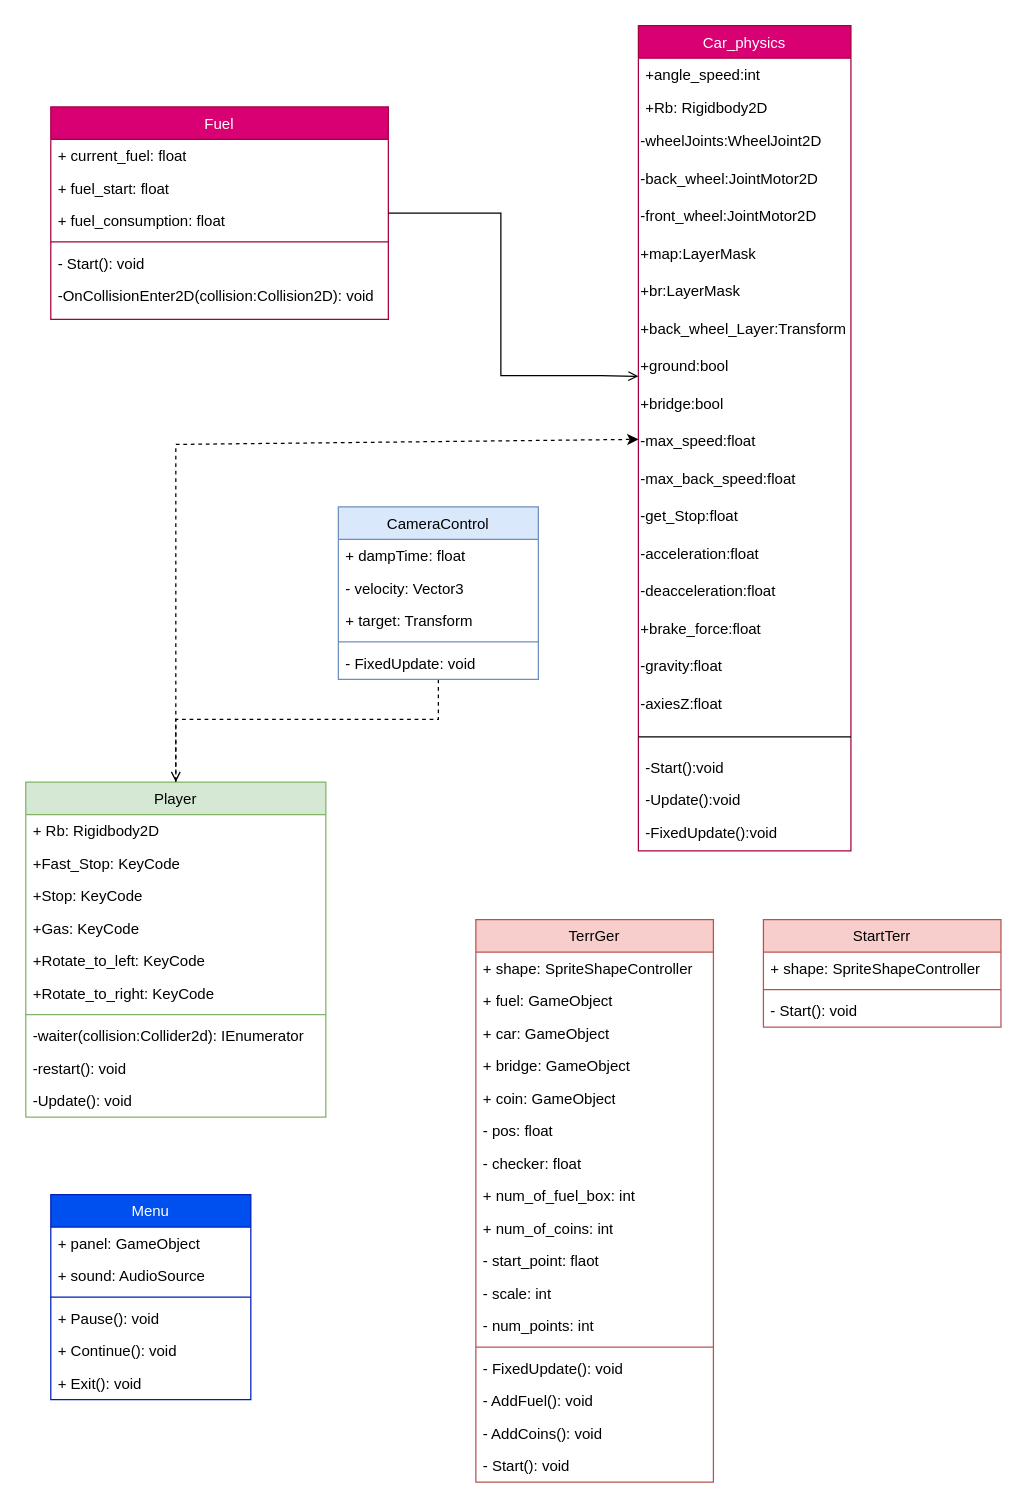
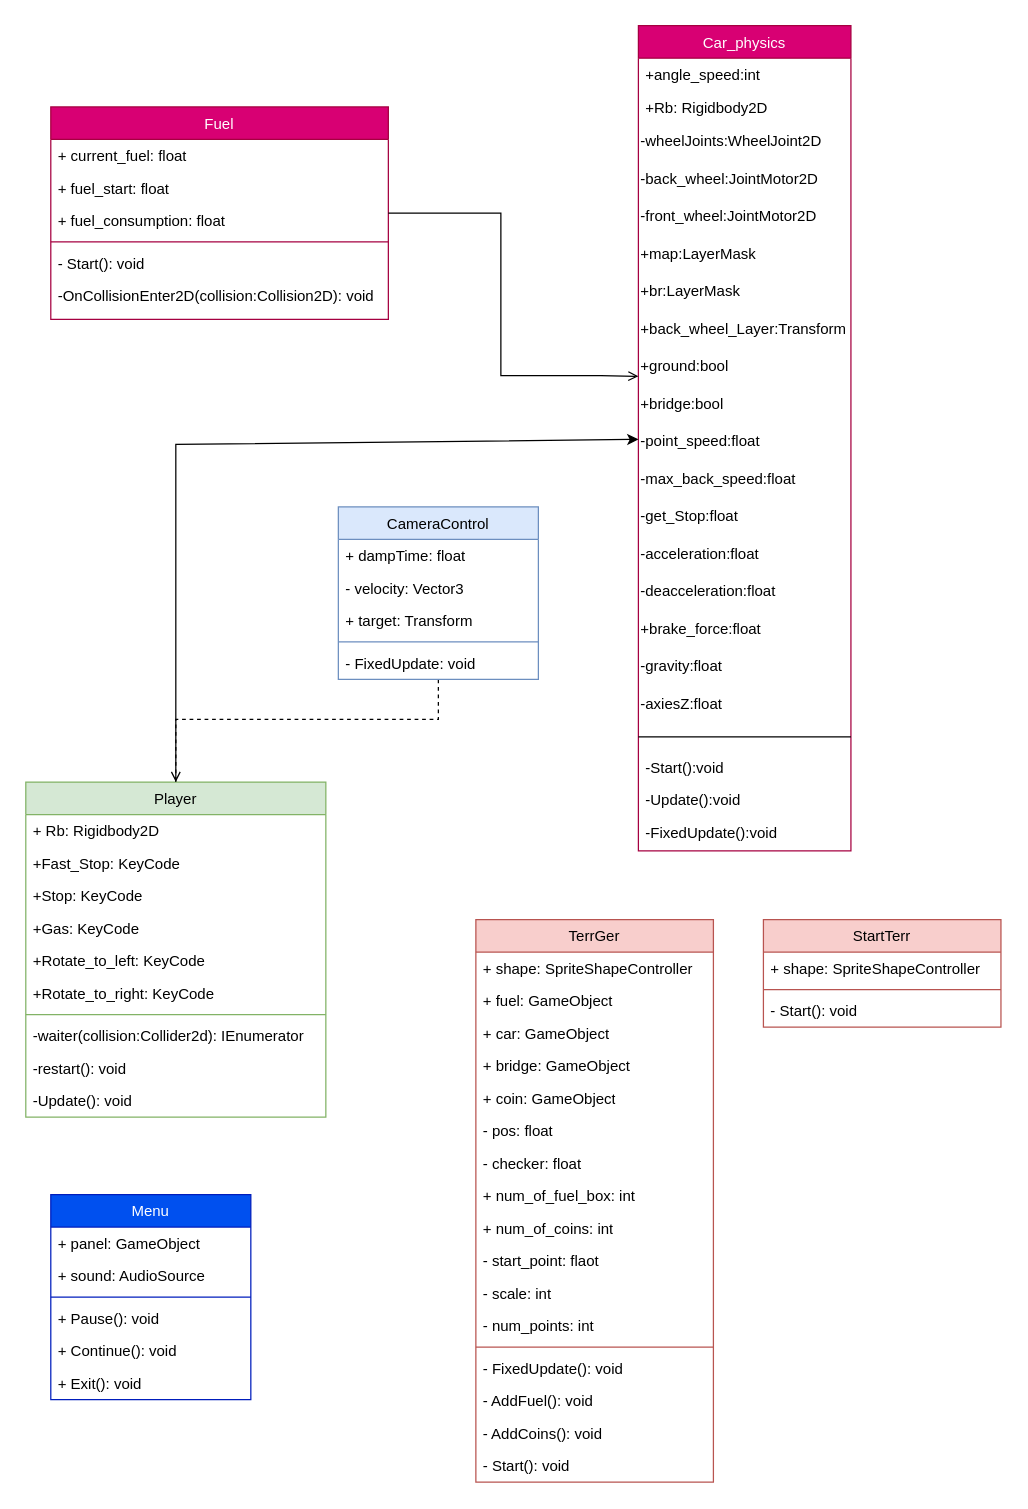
node "-max_speed:float": label "-max_speed:float" -> "-point_speed:float"
edge "Player" -> "Car_physics": style dashed -> solid
